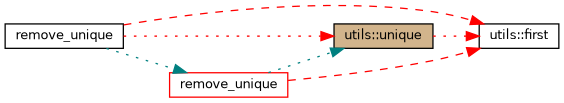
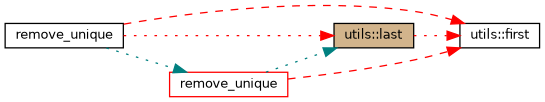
node "utils::unique": label "utils::unique" -> "utils::last"
